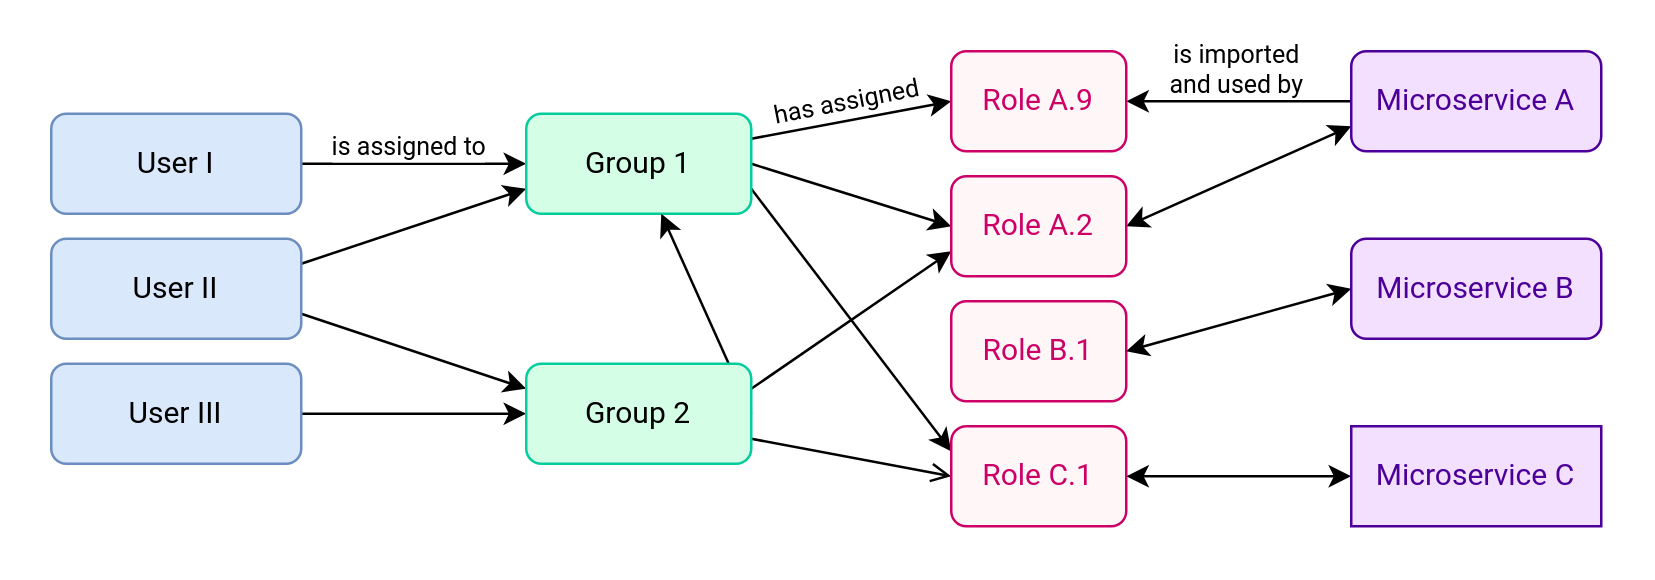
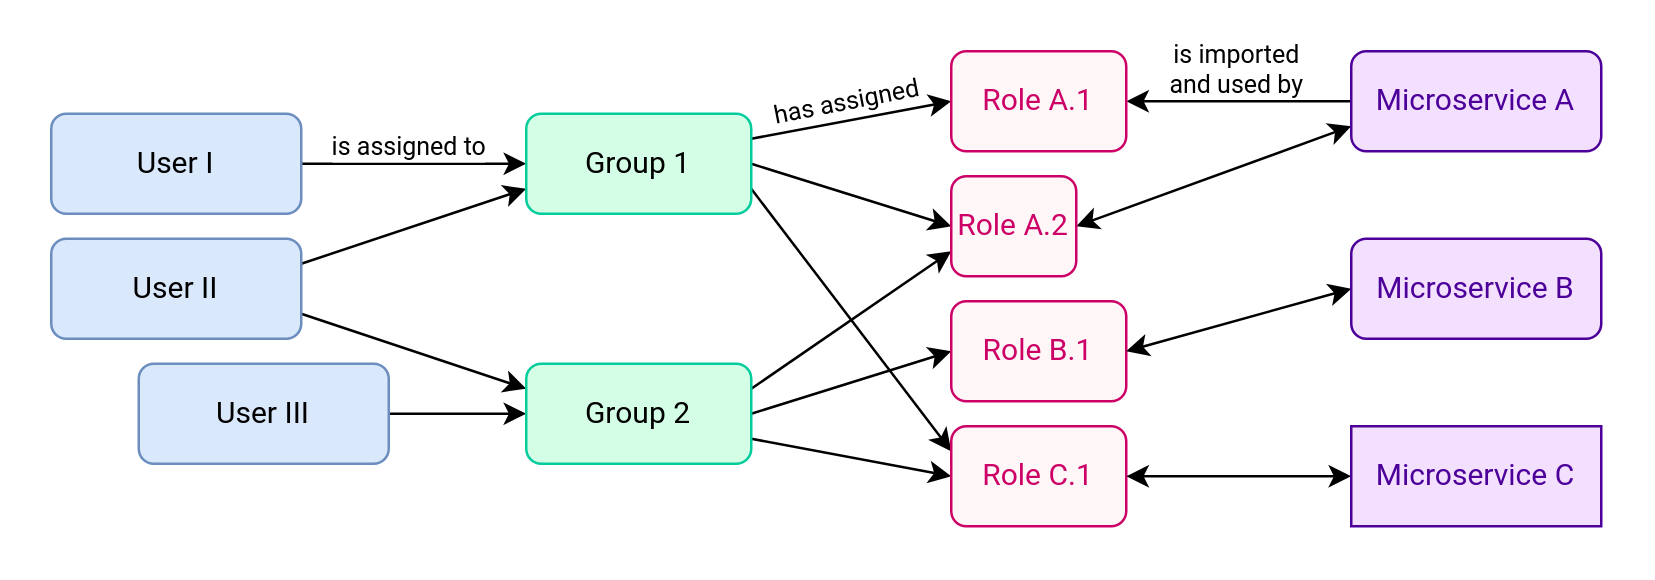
node "Role A.9": label "Role A.9" -> "Role A.1"
node "Role A.2": size 175x100 -> 125x100
edge "Group 2" -> "Group 1": now "Group 2" -> "Role B.1"
node "User III": moved (176, 414) -> (264, 414)
edge "Group 2" -> "Role C.1": arrowhead open -> classic
